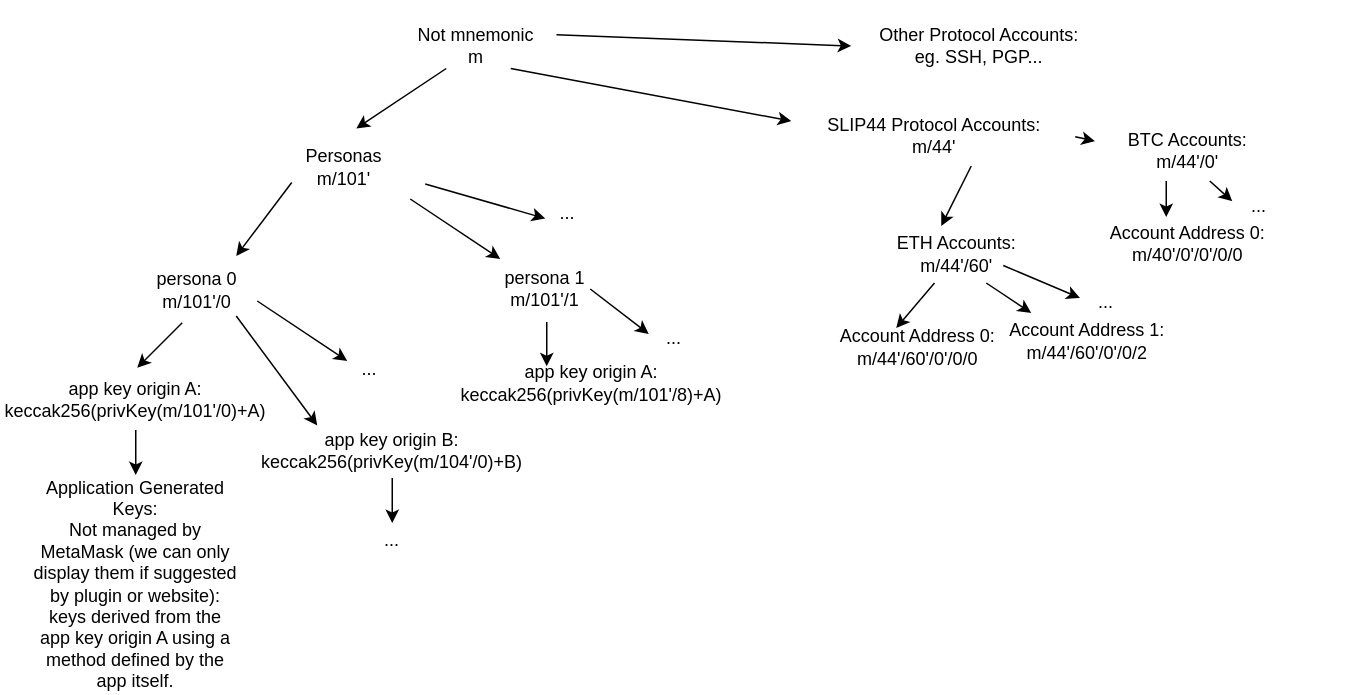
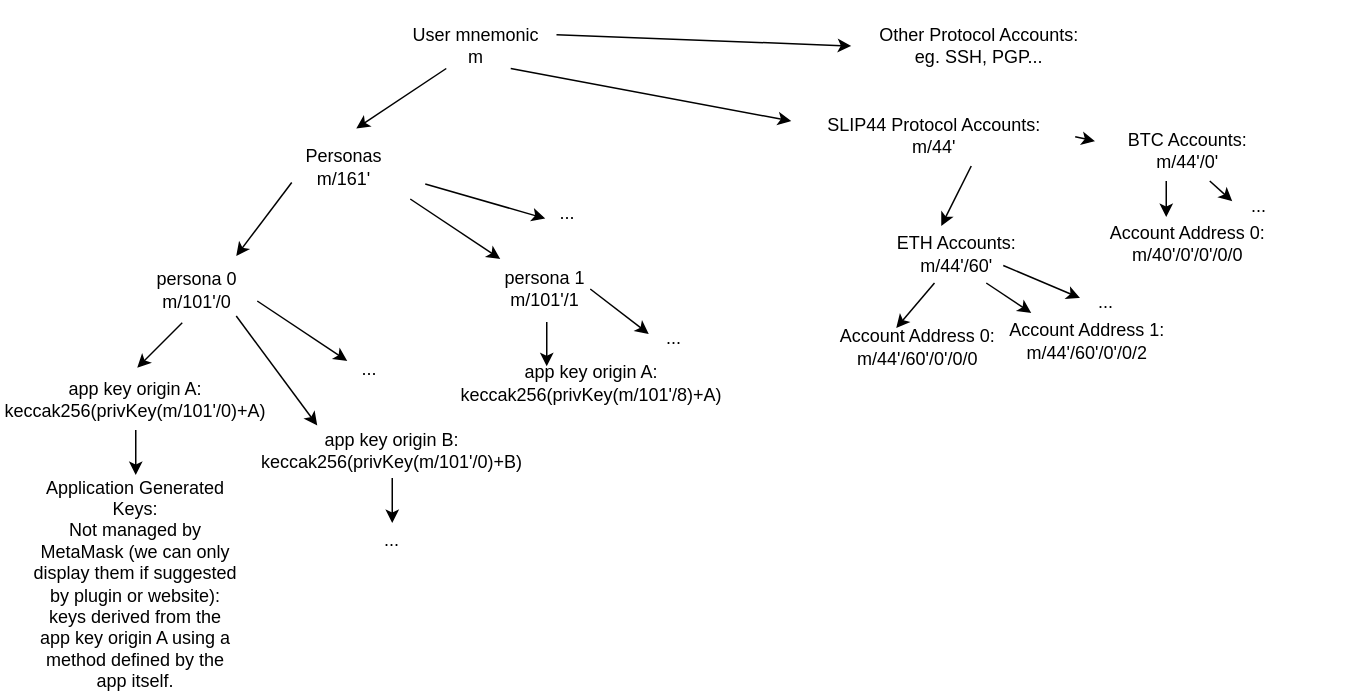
node "Not mnemonic m": label "Not mnemonic m" -> "User mnemonic m"
node "Personas m/101'": label "Personas m/101'" -> "Personas m/161'"
node "app key origin B: keccak256(privKey(m/104'/0)+B)": label "app key origin B: keccak256(privKey(m/104'/0)+B)" -> "app key origin B: keccak256(privKey(m/101'/0)+B)"
